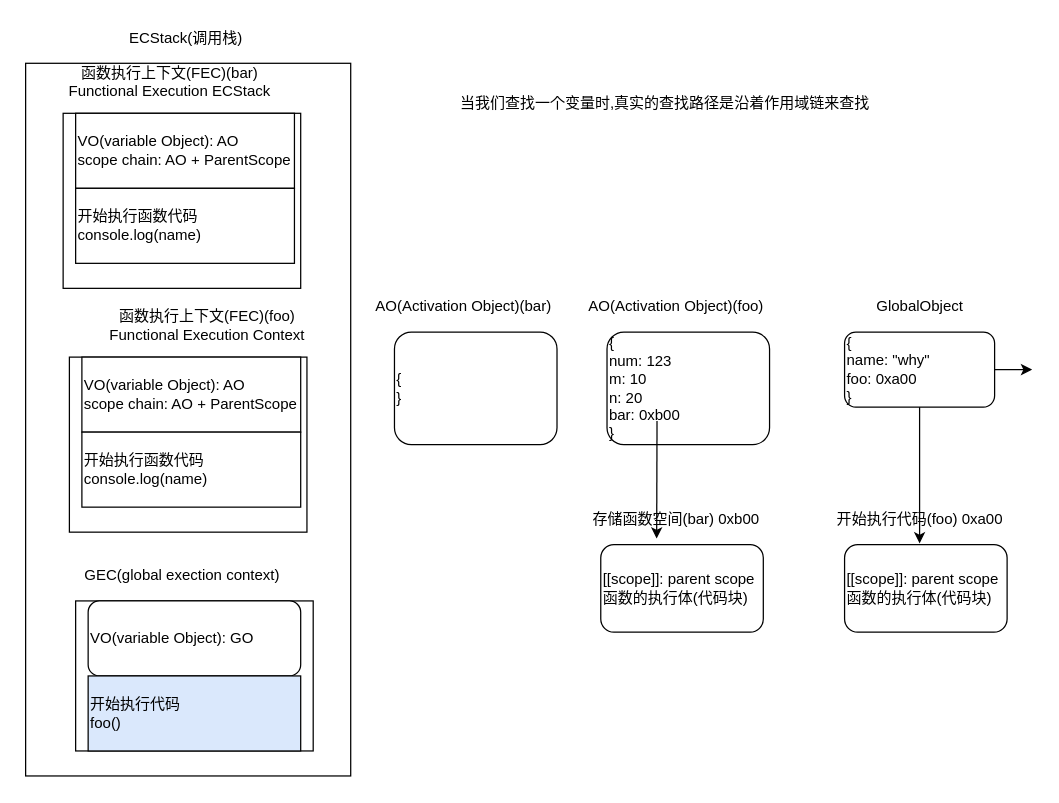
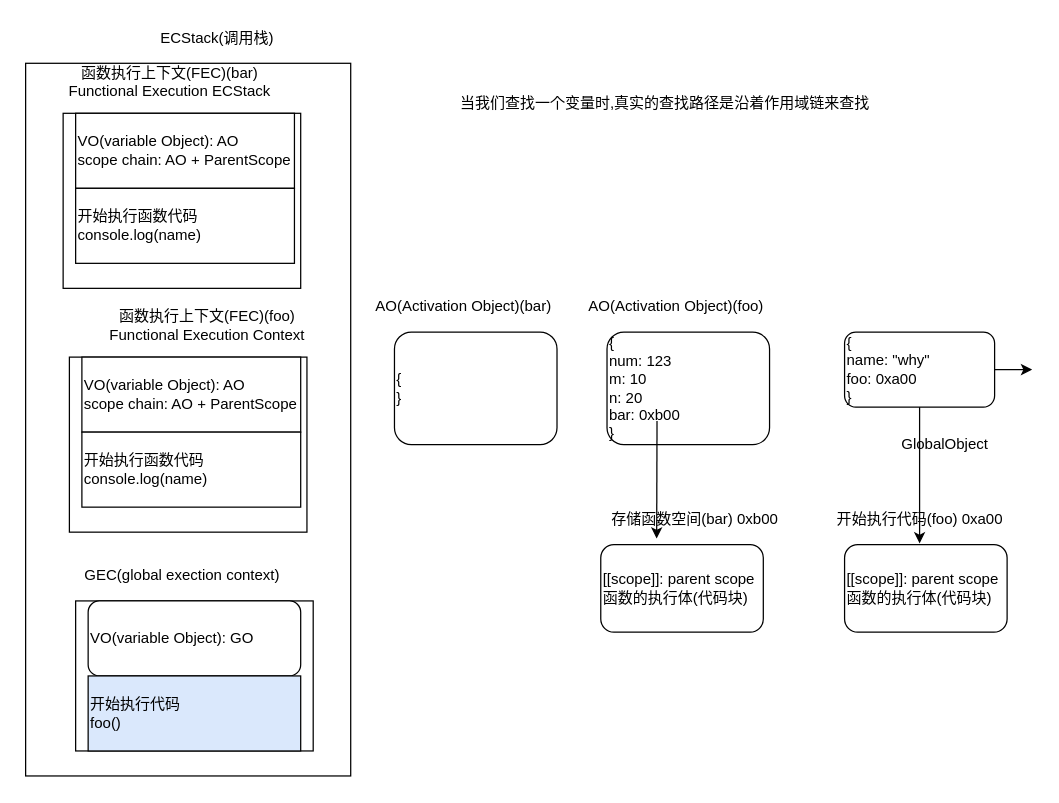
node "ECStack(调用栈)": moved (185, 38) -> (216, 38)
node "GlobalObject": moved (919, 307) -> (944, 444)
node "存储函数空间(bar) 0xb00": moved (676, 519) -> (694, 519)
